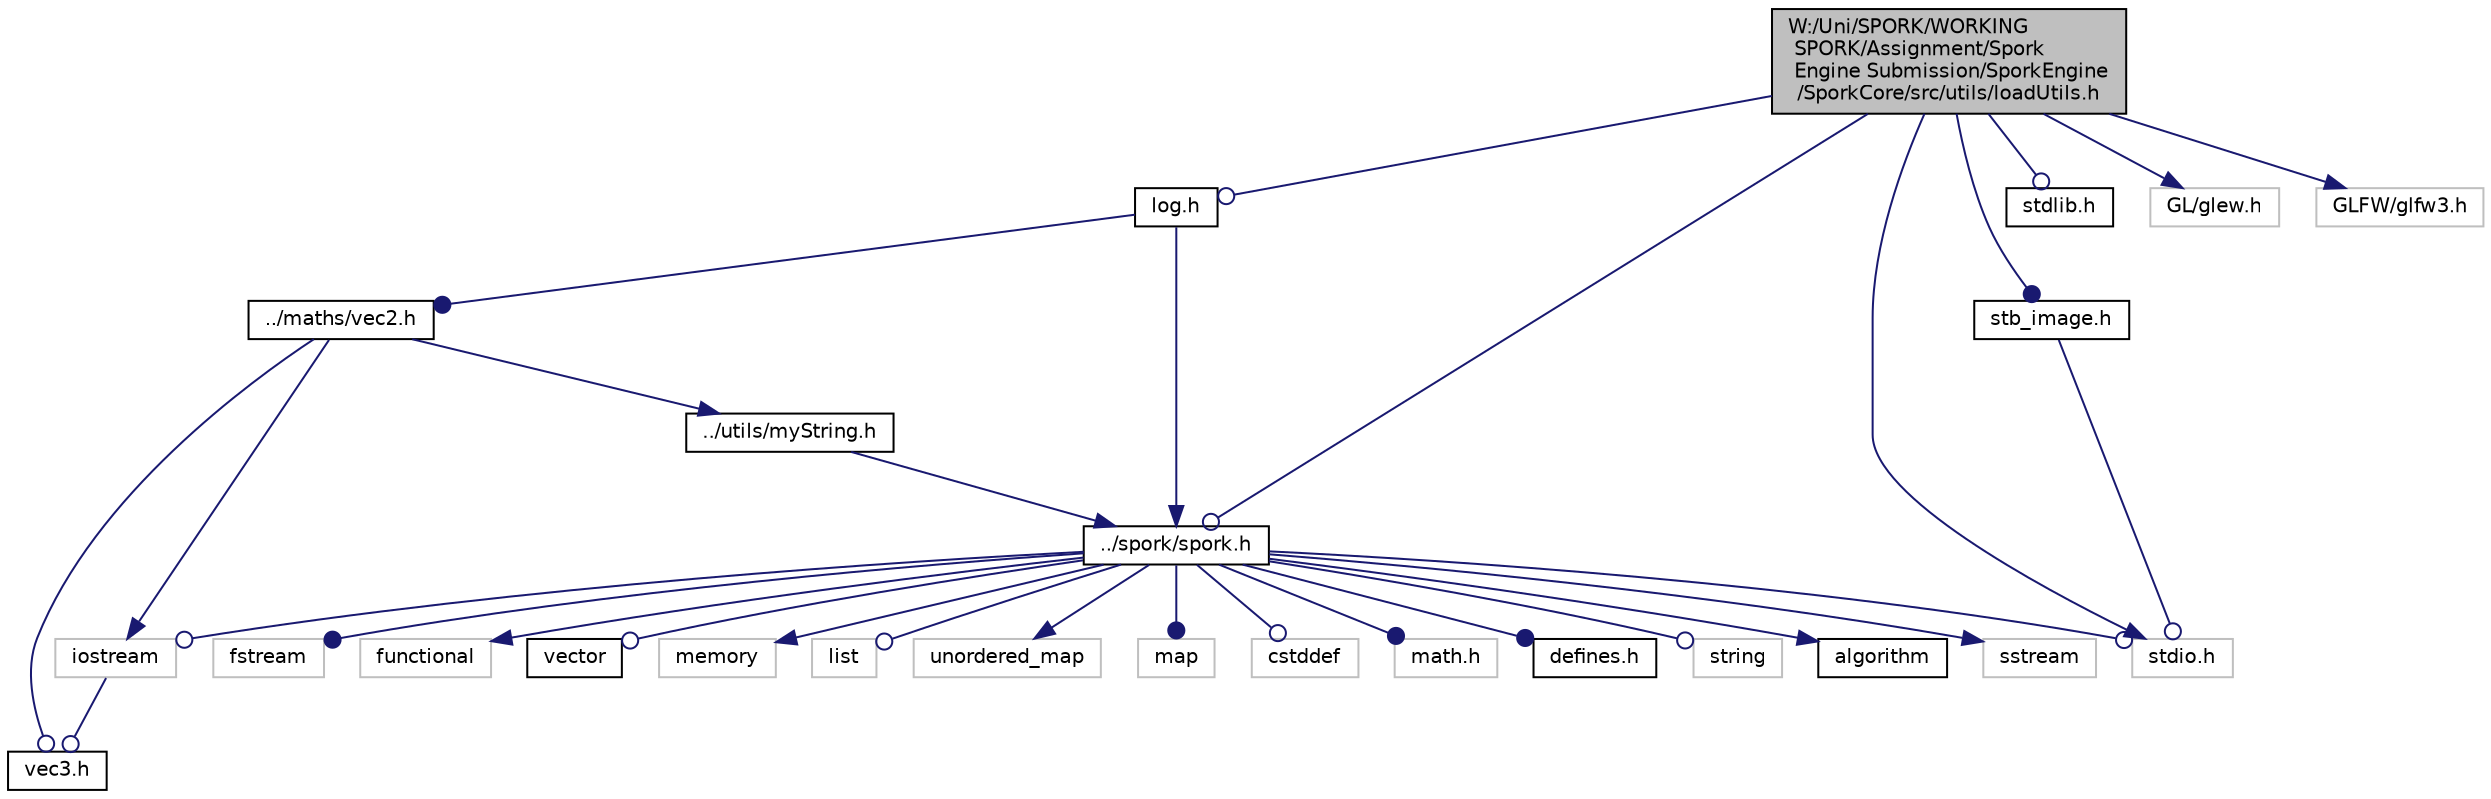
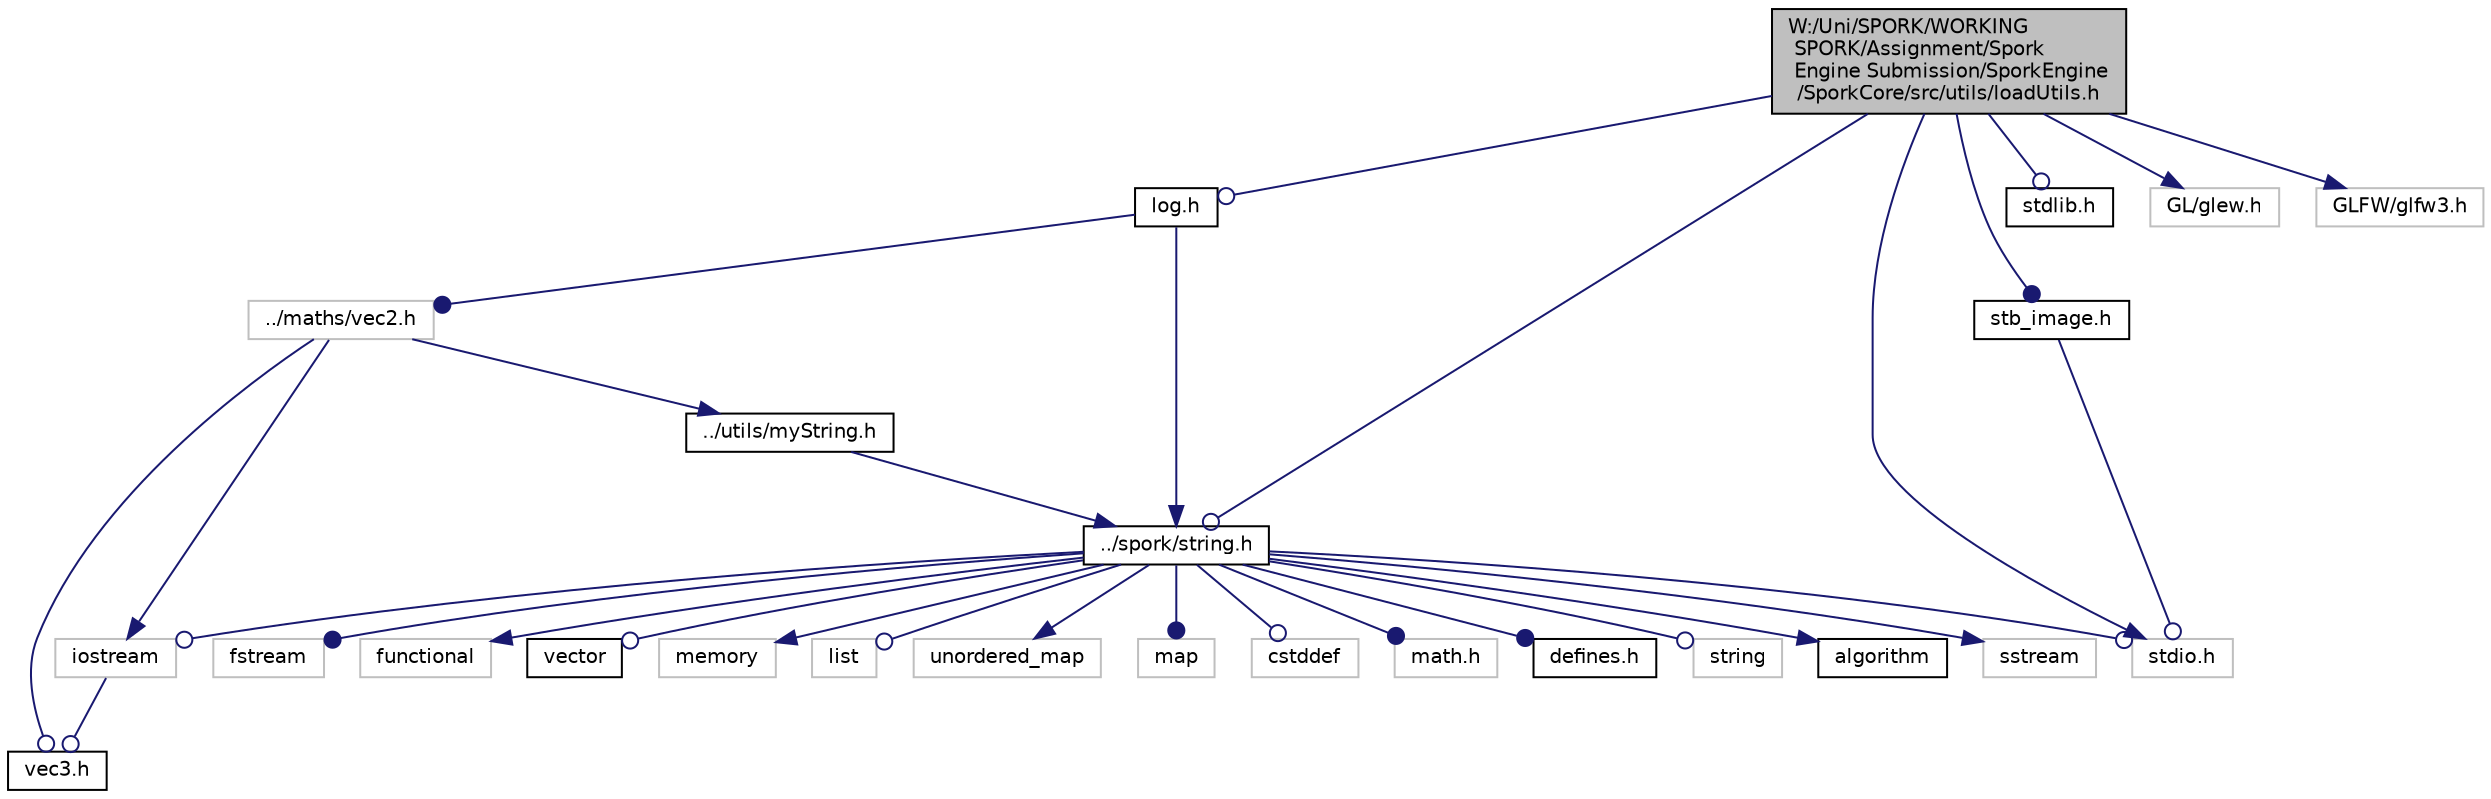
node "../maths/vec2.h": color black -> grey75
node "../spork/spork.h": label "../spork/spork.h" -> "../spork/string.h"
